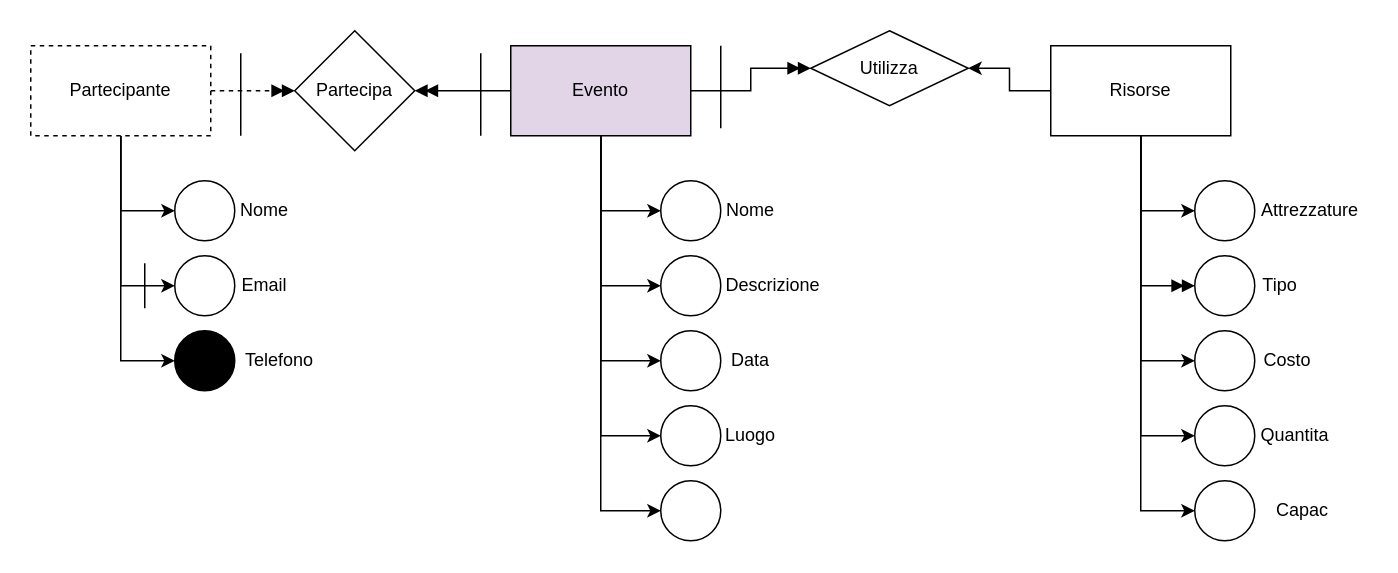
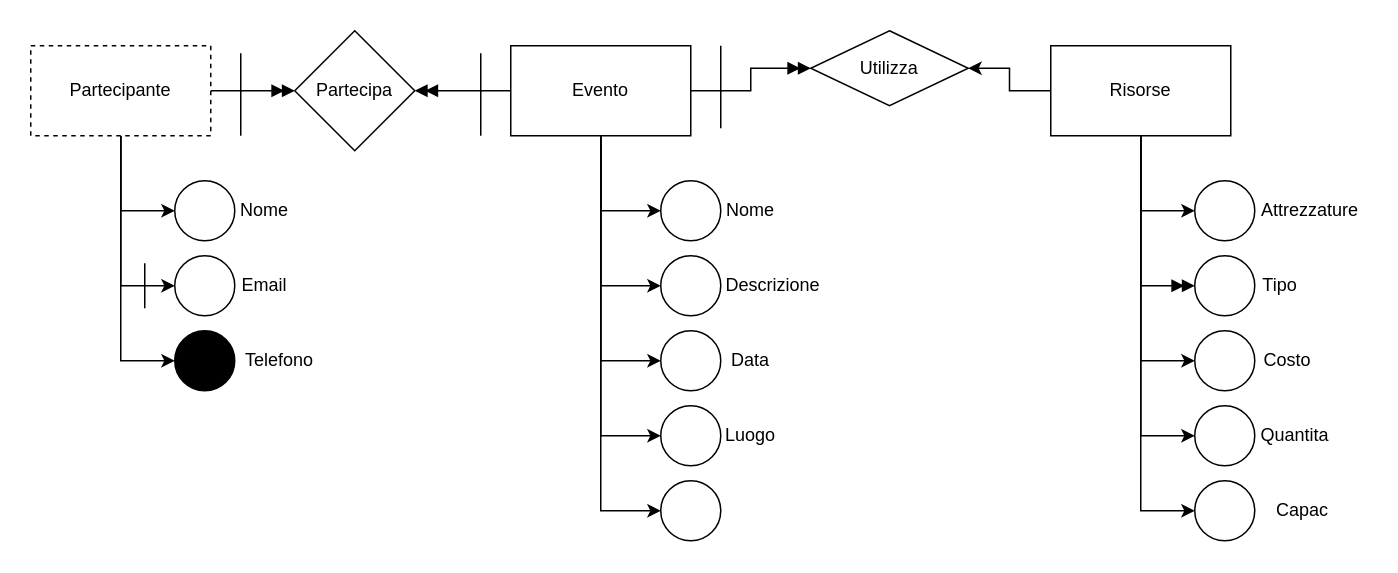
edge "Partecipante" -> "Partecipa": style dashed -> solid
node "Evento": fillcolor #e1d5e7 -> #ffffff
